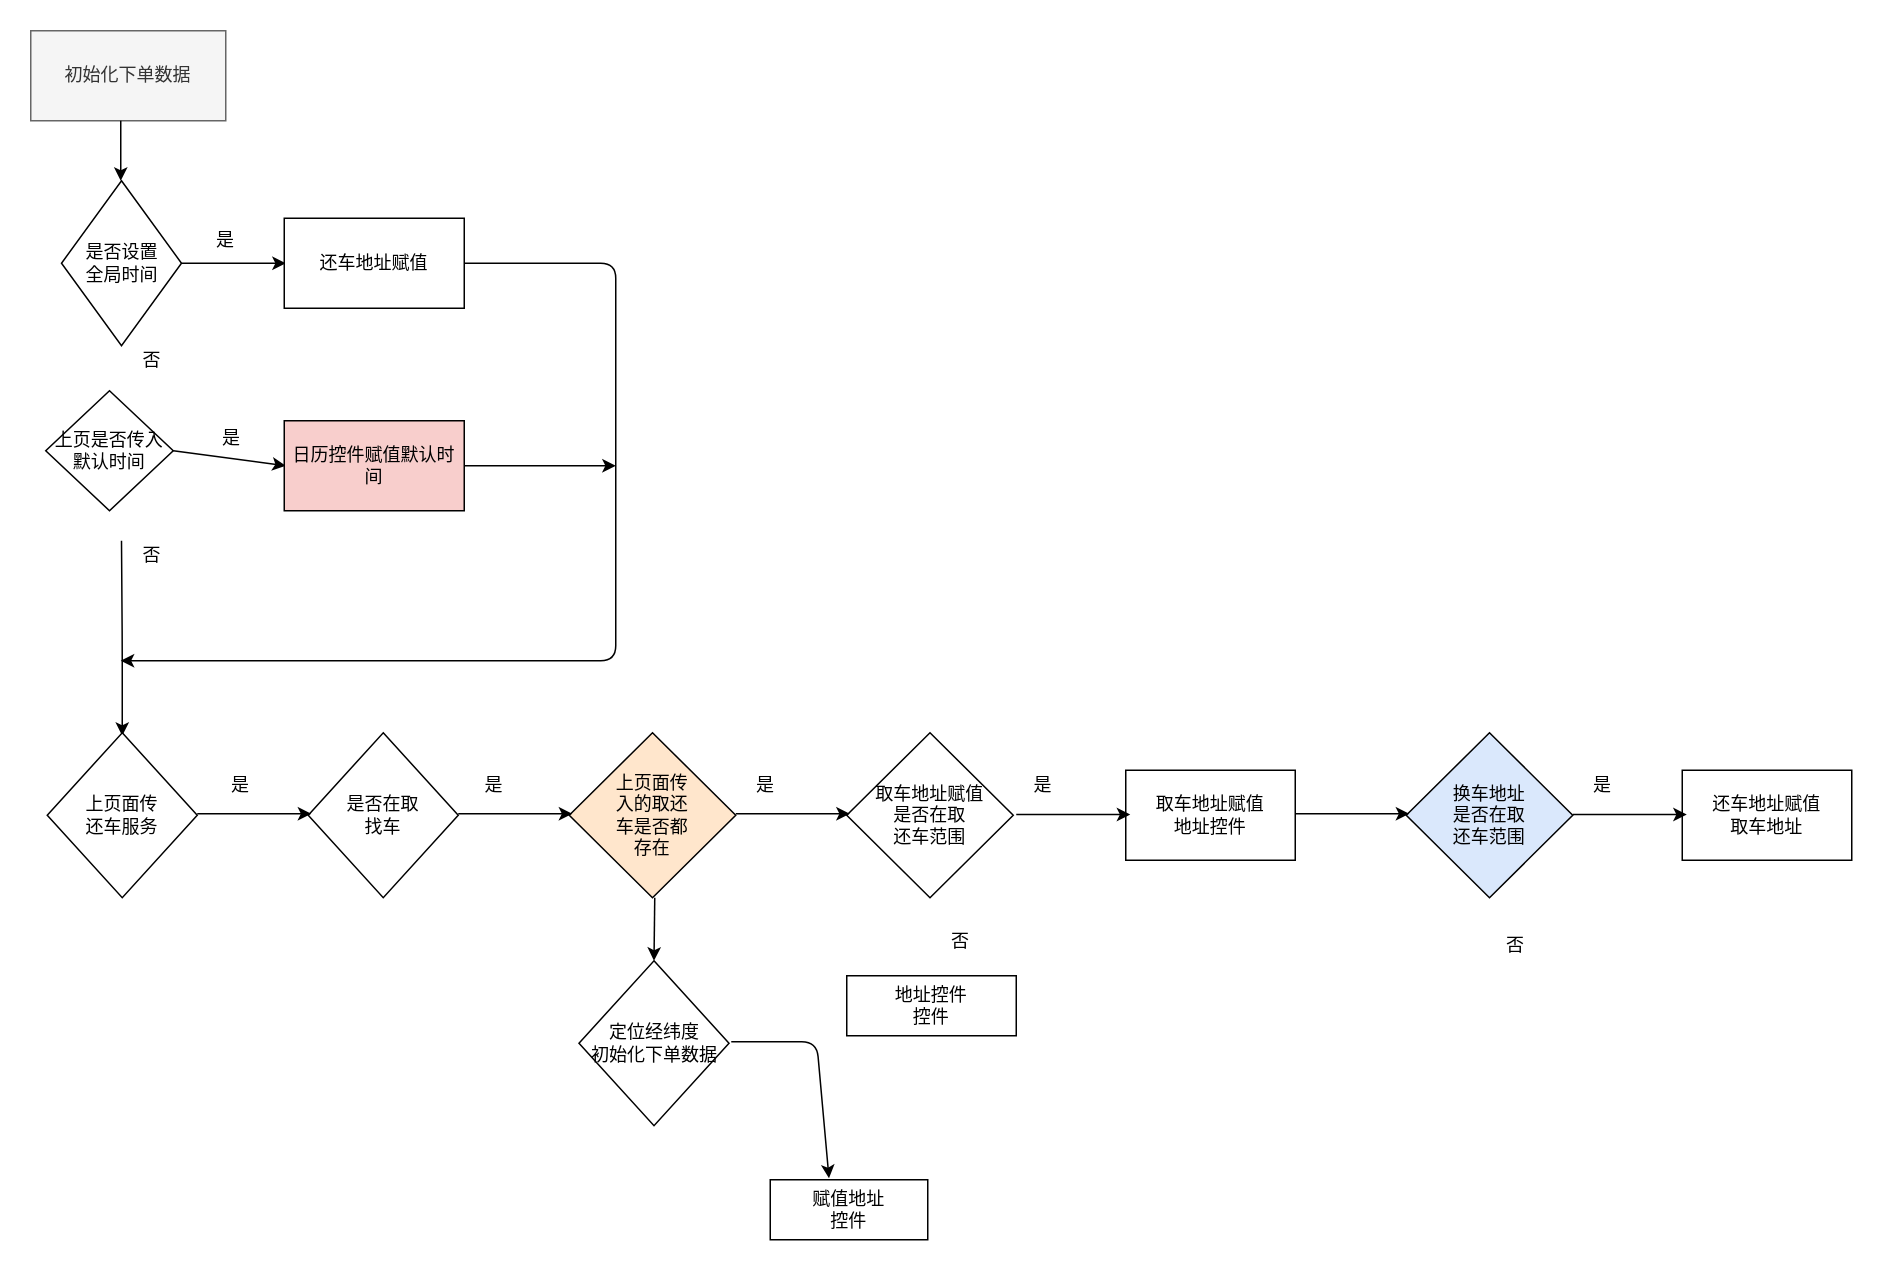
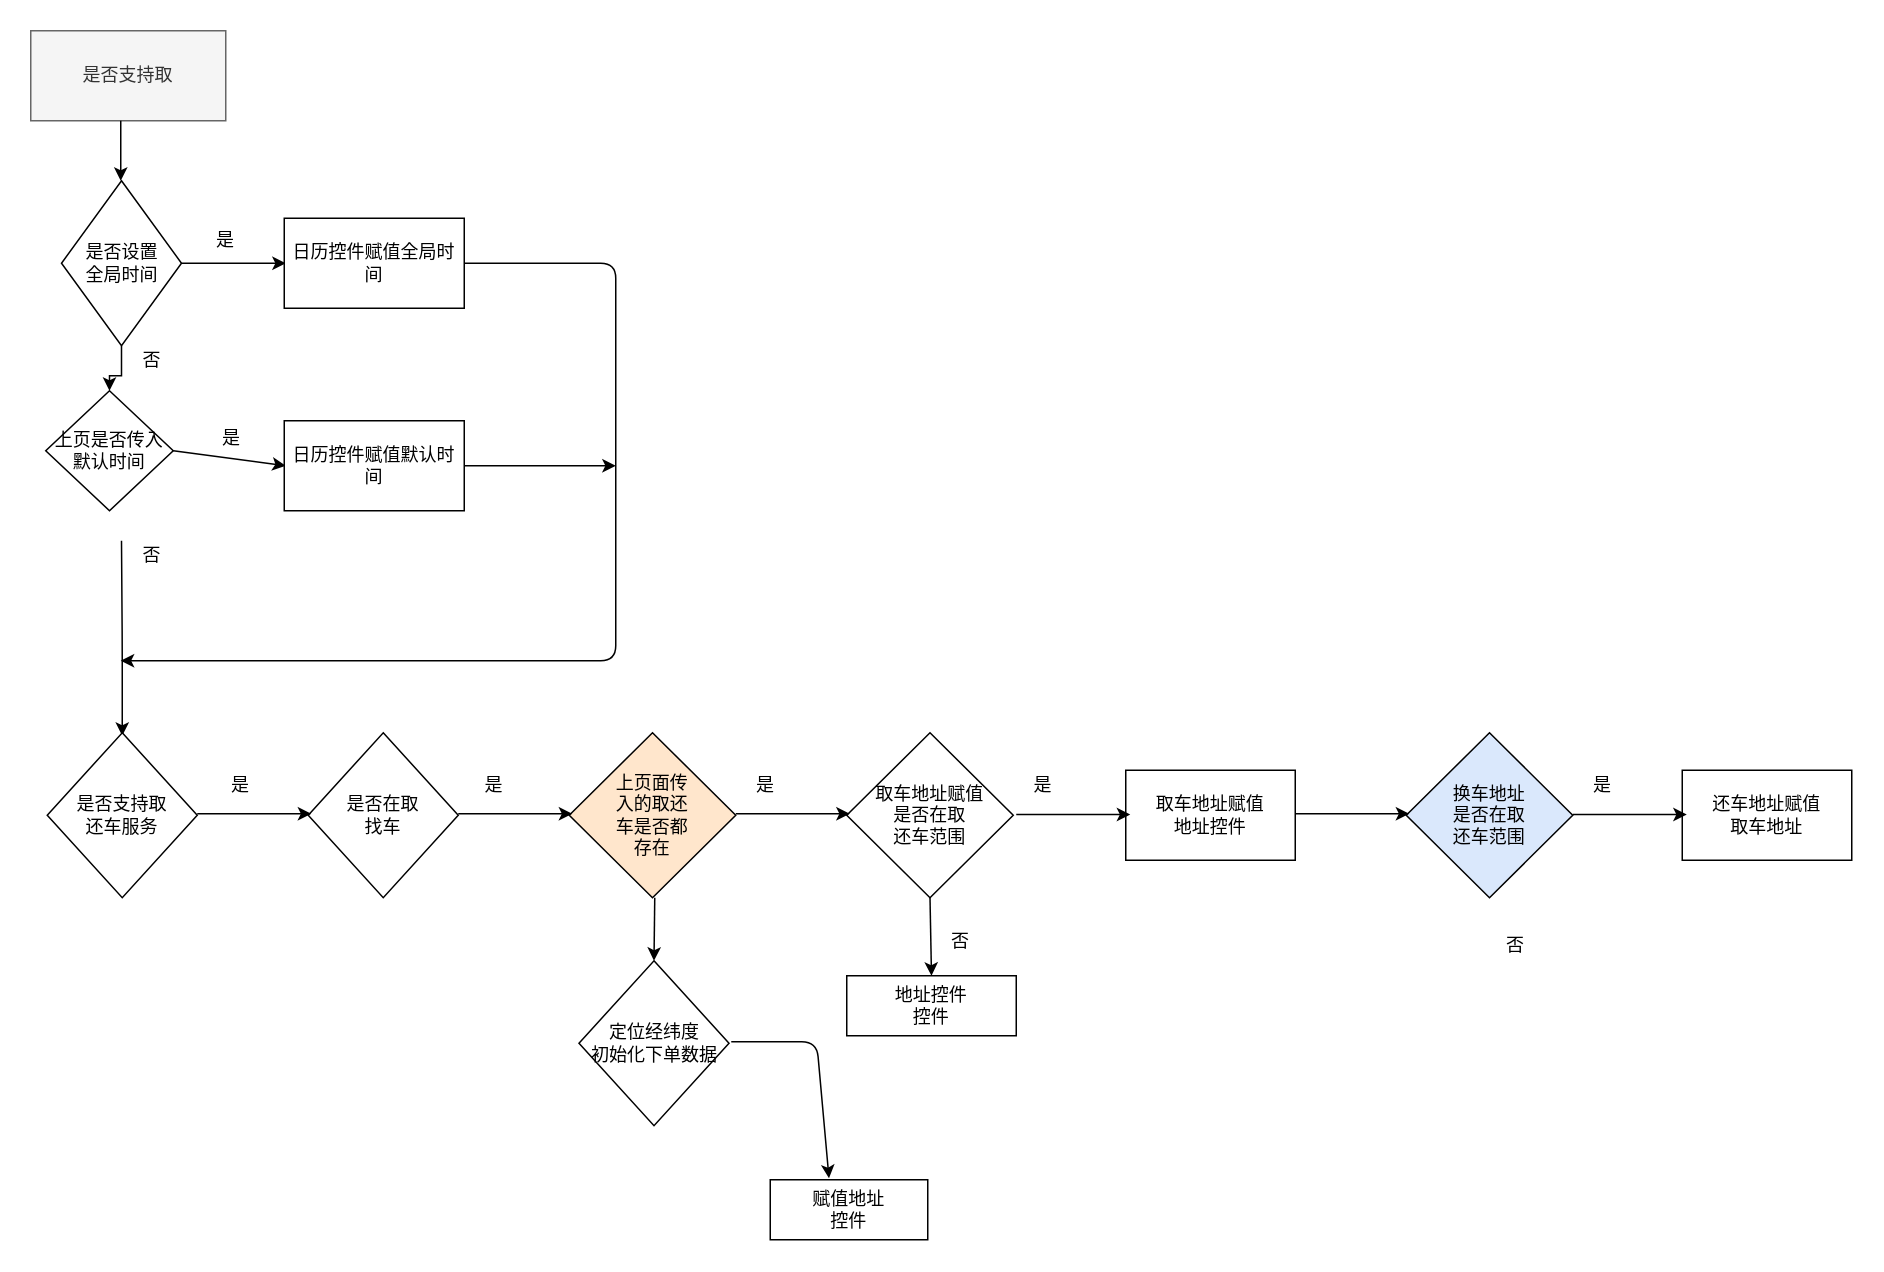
node "初始化下单数据": label "初始化下单数据" -> "是否支持取"
node "还车地址赋值": label "还车地址赋值" -> "日历控件赋值全局时间"
edge "是否设置 全局时间" -> "上页是否传入 默认时间": added
node "日历控件赋值默认时间": fillcolor #f8cecc -> #ffffff
node "上页面传 还车服务": label "上页面传 还车服务" -> "是否支持取 还车服务"
edge "取车地址赋值 是否在取 还车范围" -> "地址控件 控件": added
